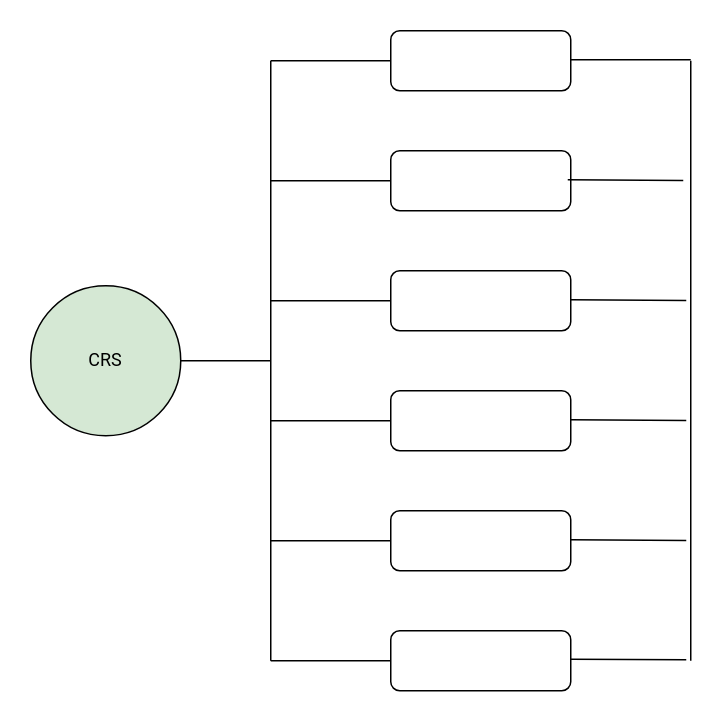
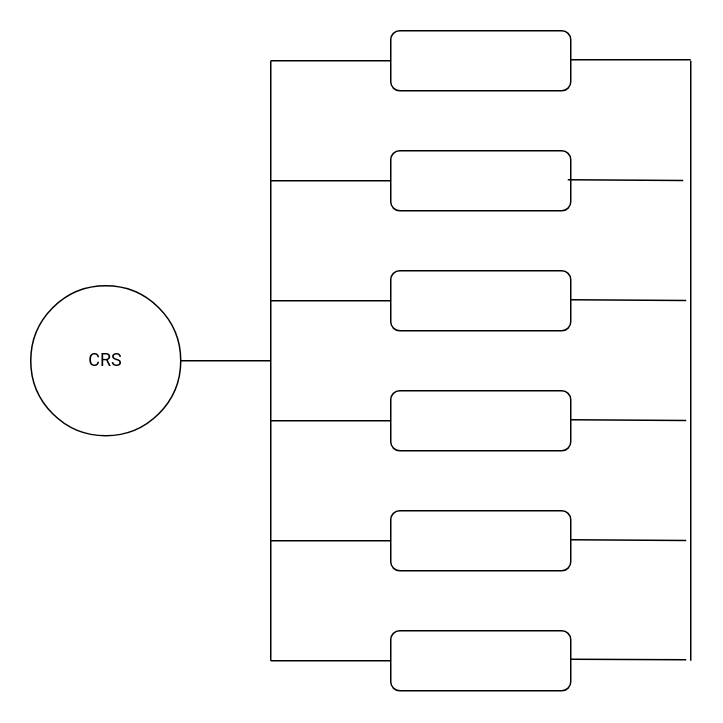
node "CRS": fillcolor #d5e8d4 -> #ffffff
